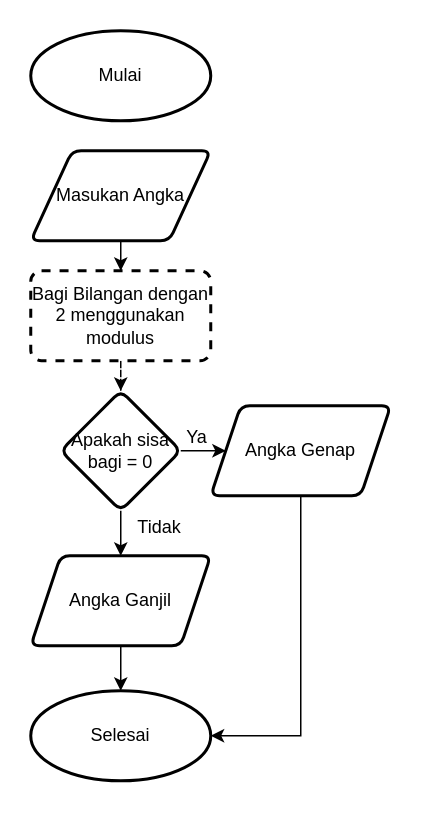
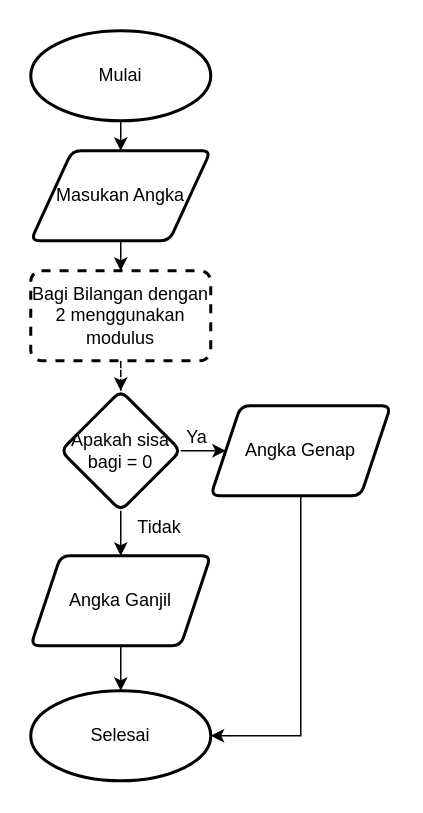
edge "Mulai" -> "Masukan Angka": added
